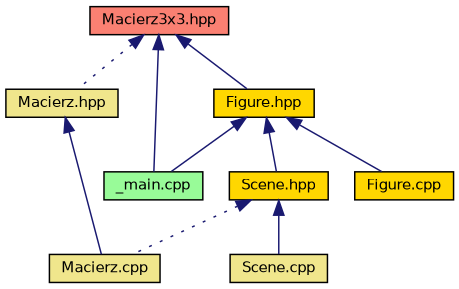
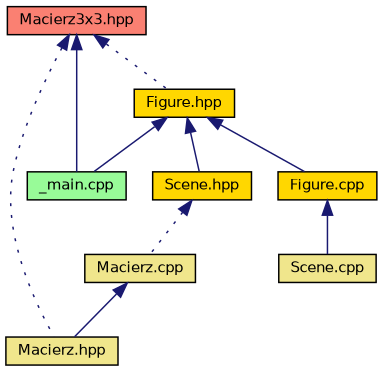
edge "Figure.hpp" -> "Macierz3x3.hpp": style solid -> dotted
edge "Macierz.cpp" -> "Macierz.hpp": reversed
edge "Scene.cpp" -> "Scene.hpp": now "Scene.cpp" -> "Figure.cpp"
